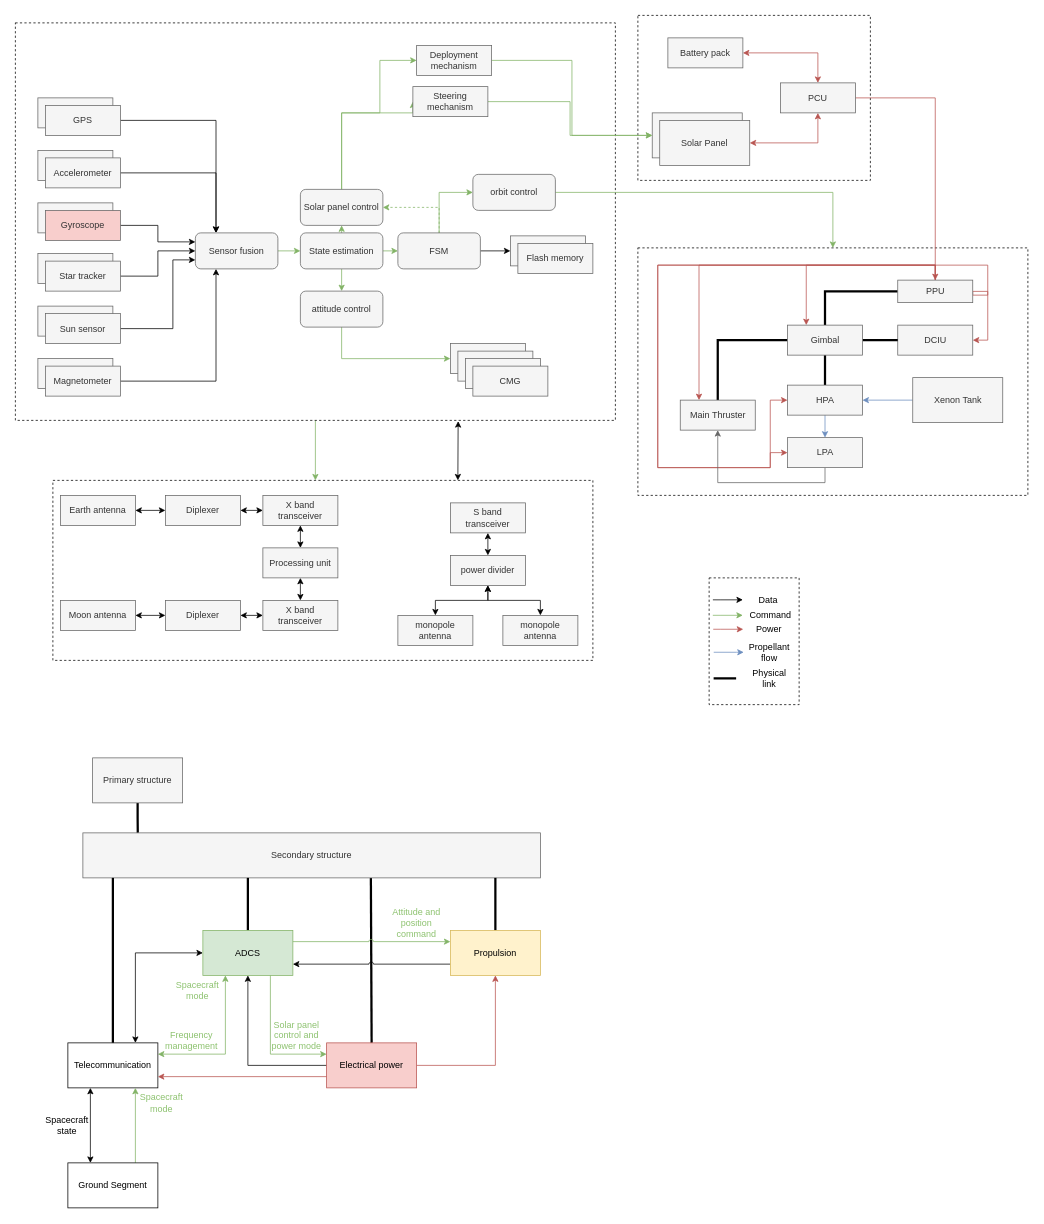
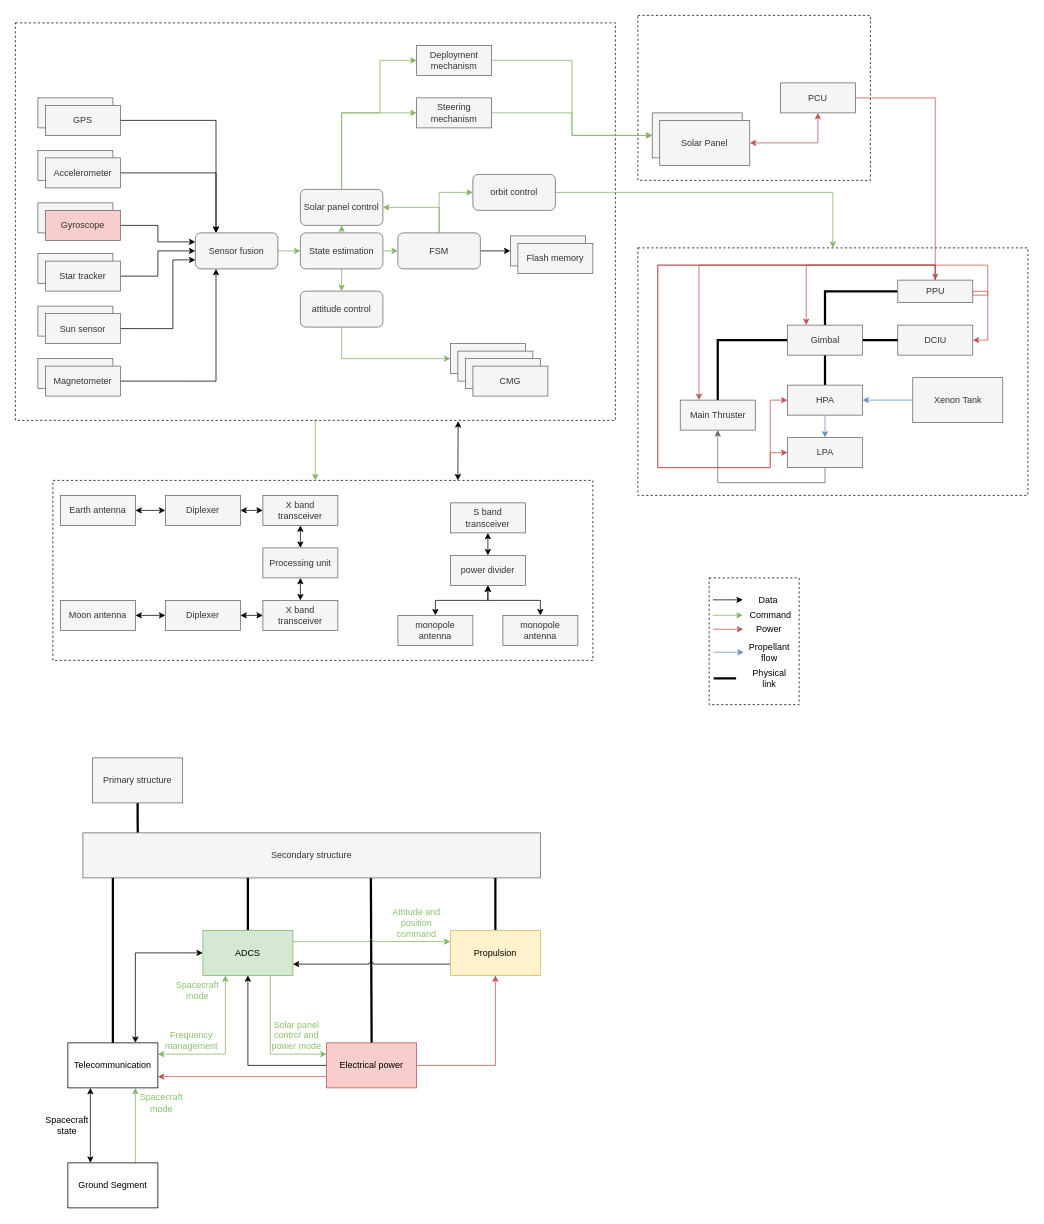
node "Battery pack": removed
edge "Battery pack" -- "PCU": removed
node "Steering mechanism": moved (450, 102) -> (454, 113)
edge "FSM" -> "Solar panel control": style dashed -> solid
